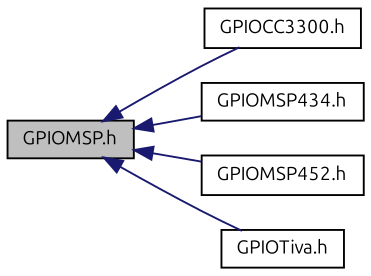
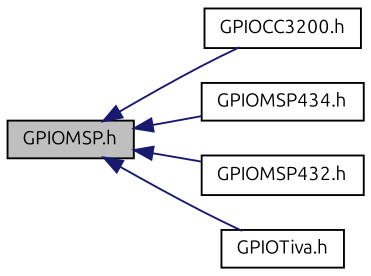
node "GPIOCC3300.h": label "GPIOCC3300.h" -> "GPIOCC3200.h"
node "GPIOMSP452.h": label "GPIOMSP452.h" -> "GPIOMSP432.h"
